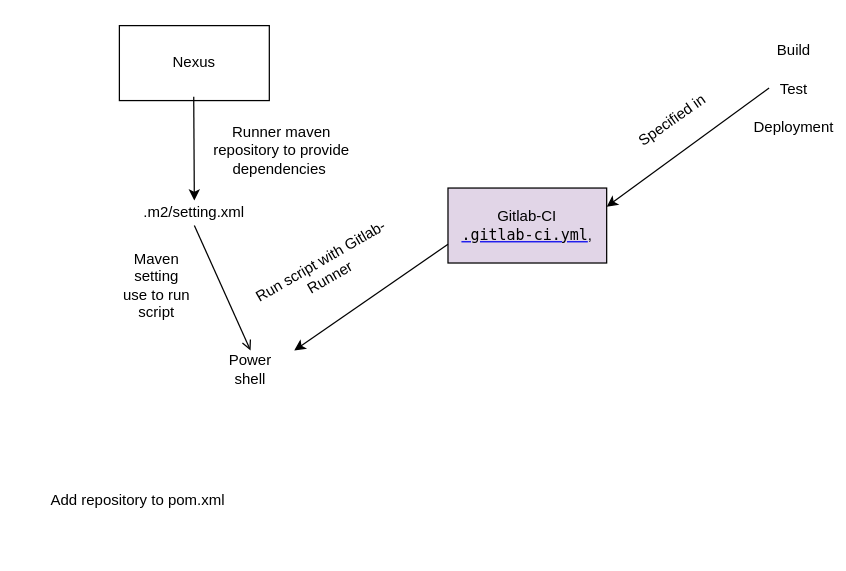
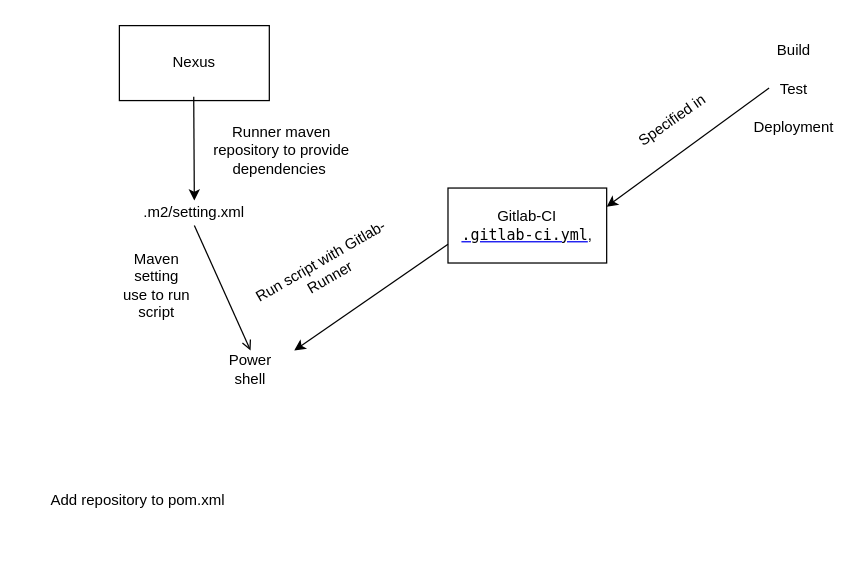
node "Gitlab-CI .gitlab-ci.yml,": fillcolor #e1d5e7 -> #ffffff
